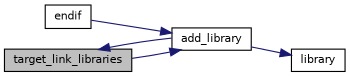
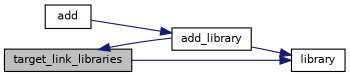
node "endif": label "endif" -> "add"
edge "target_link_libraries" -> "add_library": now "target_link_libraries" -> "library"
